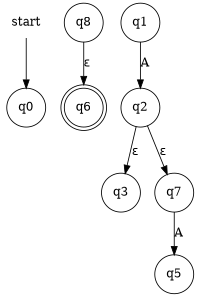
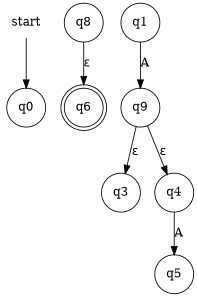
node "q2": label "q2" -> "q9"
node "q7": label "q7" -> "q4"
